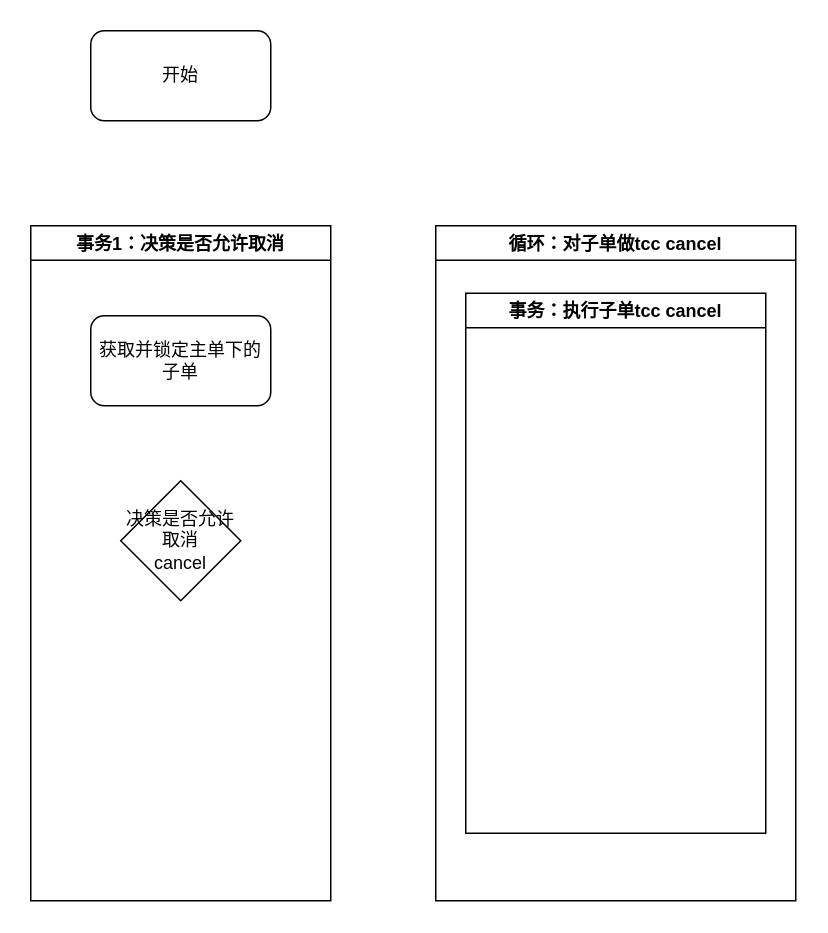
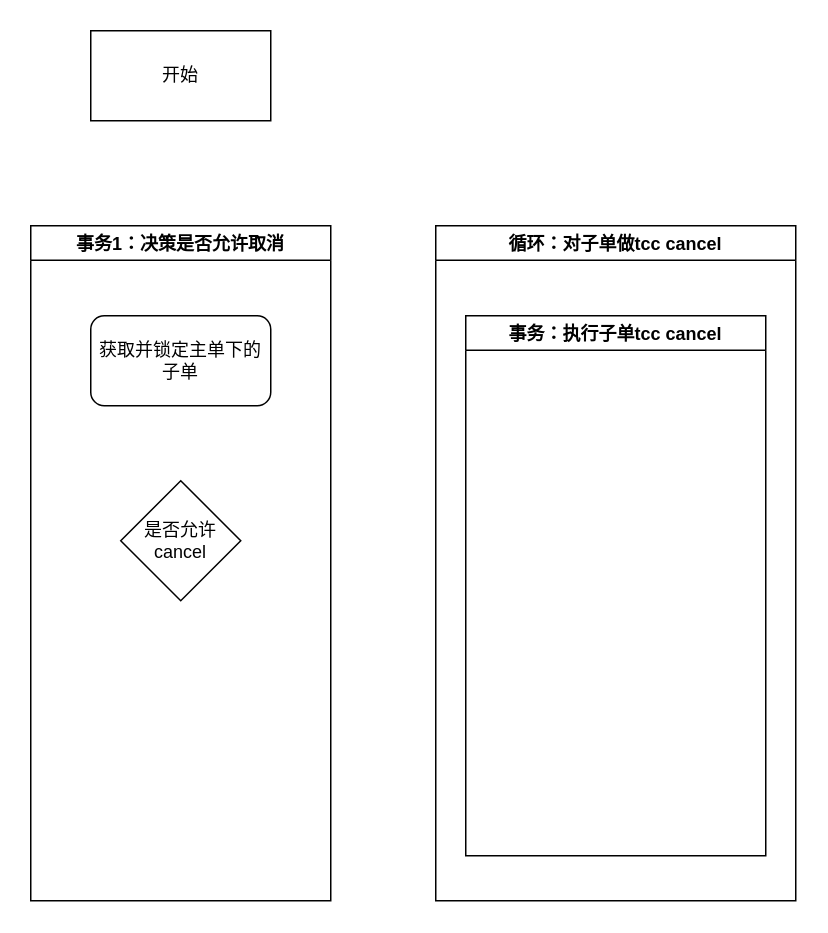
node "开始": shape rounded rectangle -> rectangle
node "决策是否允许取消 cancel": label "决策是否允许取消 cancel" -> "是否允许 cancel"
node "事务：执行子单tcc cancel": moved (616, 563) -> (616, 586)
